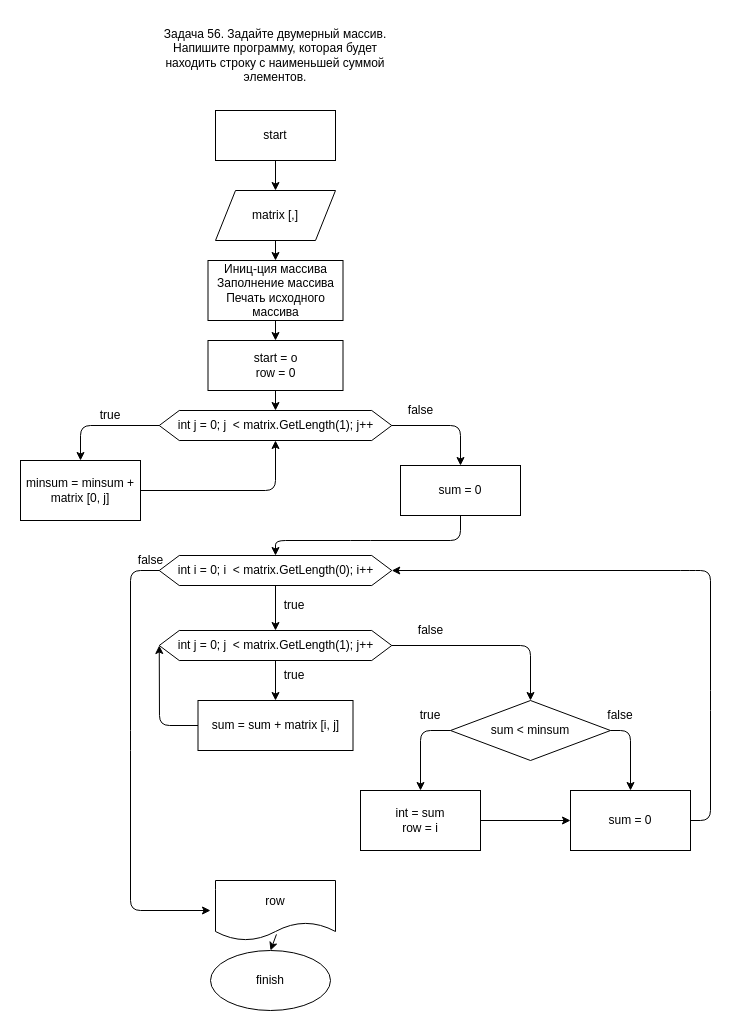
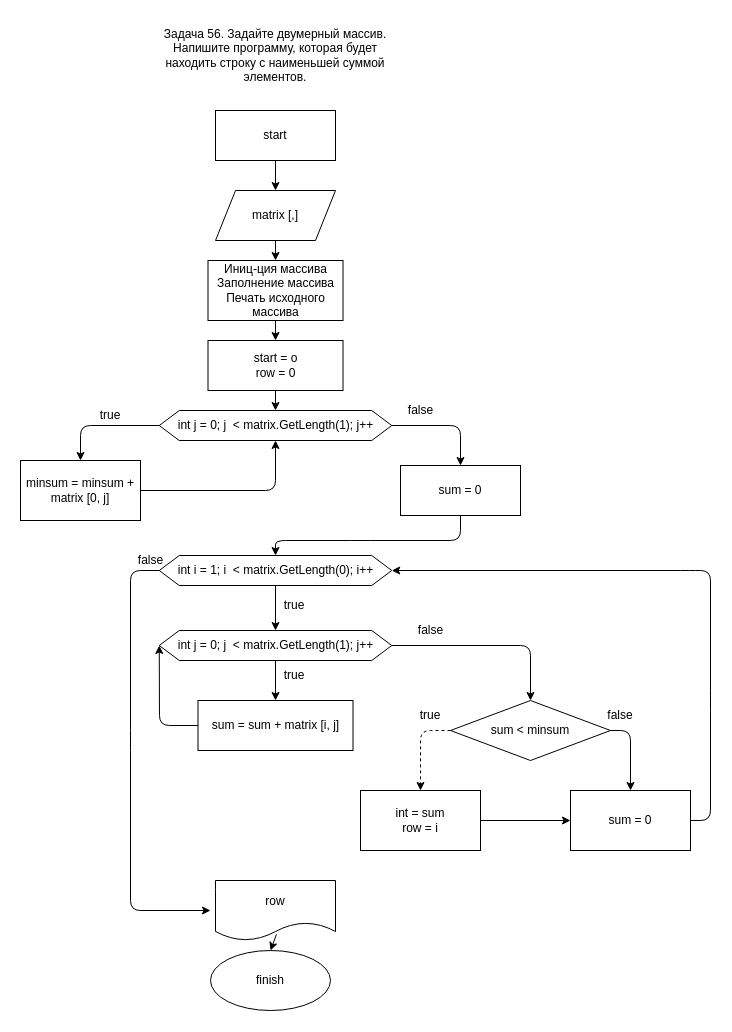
node "int i = 0; i < matrix.GetLength(0); i++": label "int i = 0; i < matrix.GetLength(0); i++" -> "int i = 1; i < matrix.GetLength(0); i++"
edge "sum < minsum" -> "int = sum row = i": style solid -> dashed
